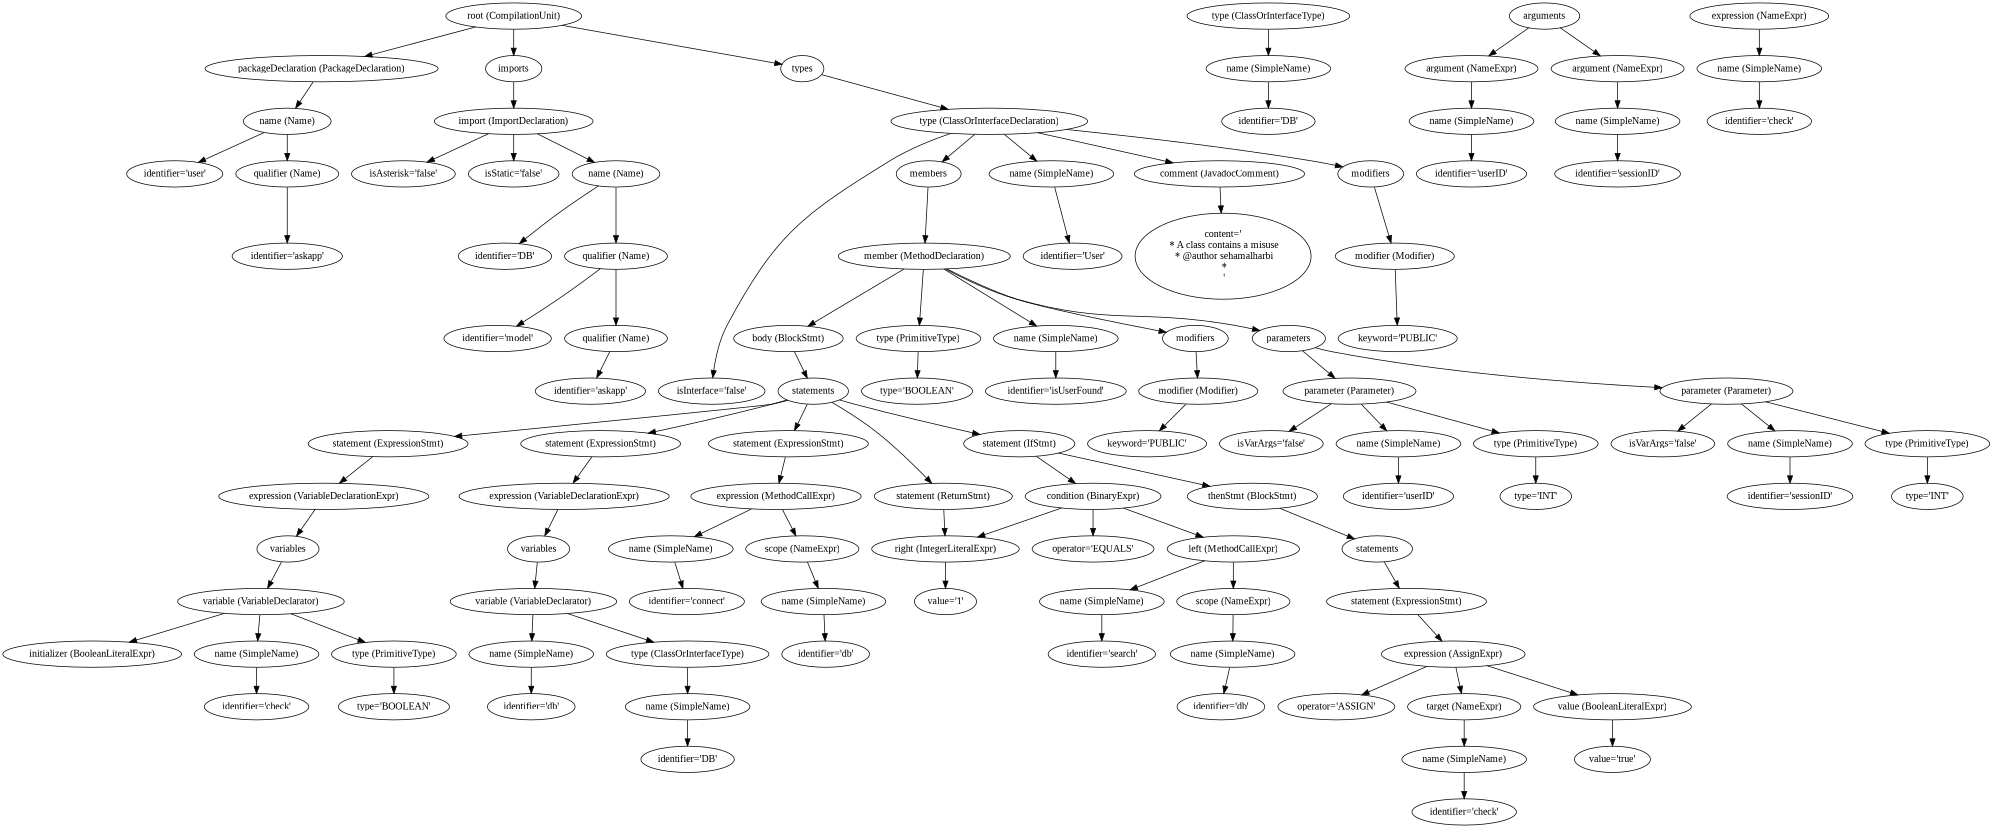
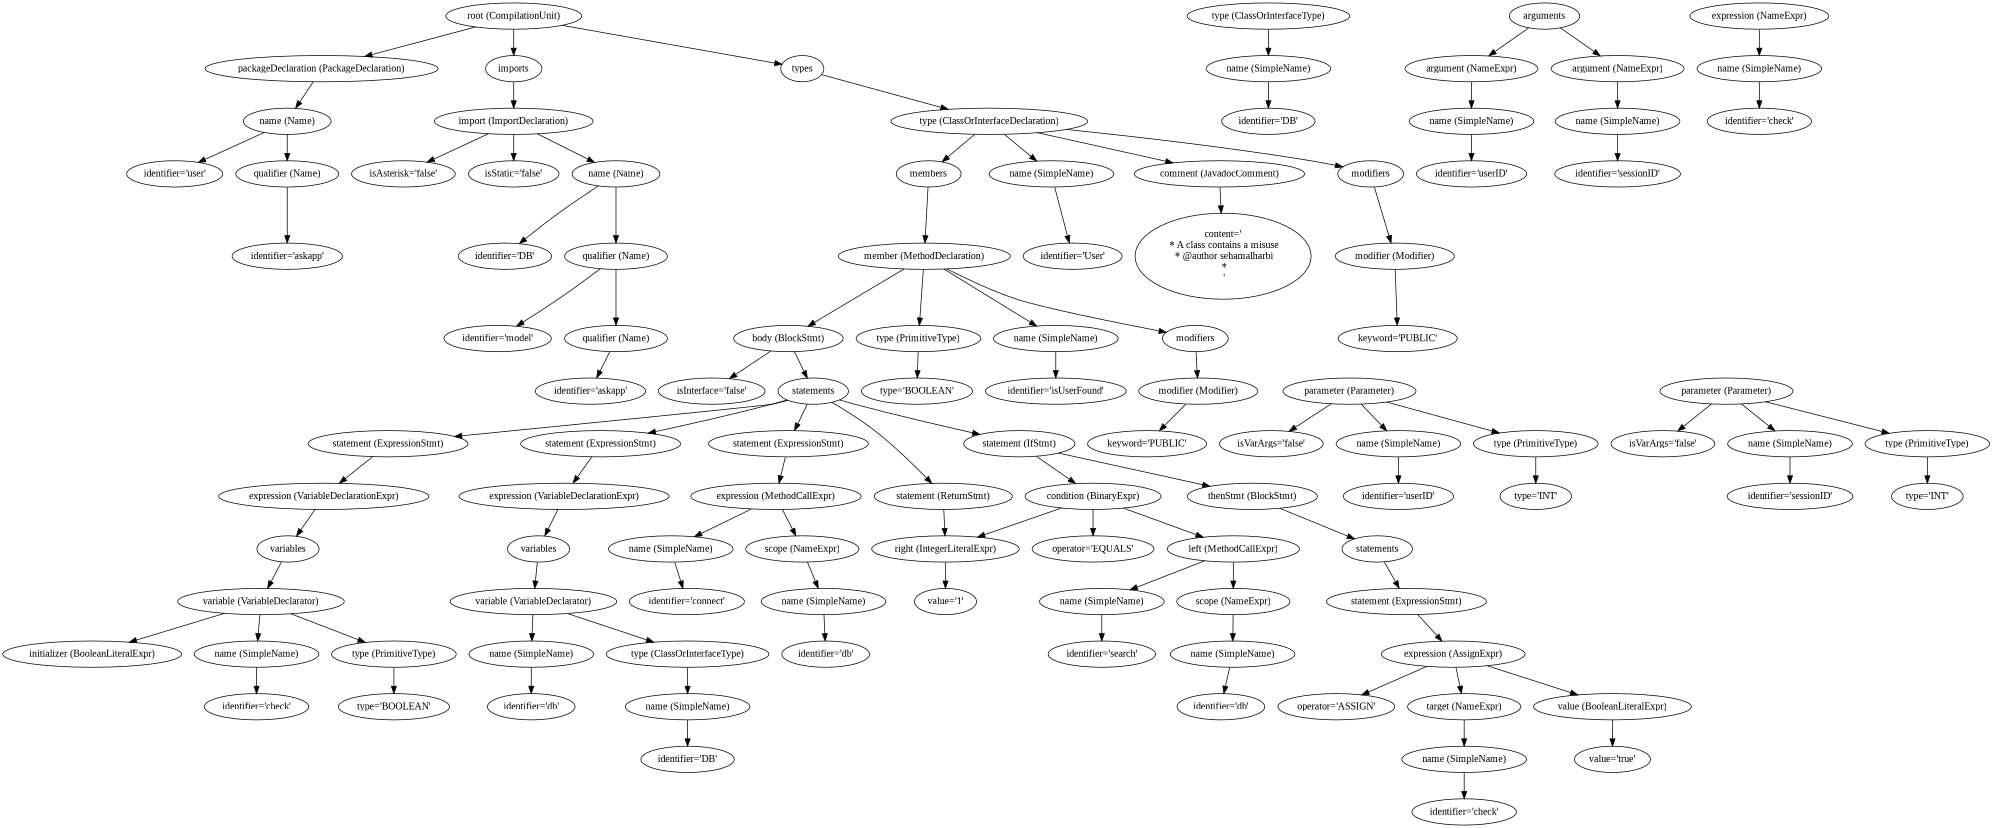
edge "type (ClassOrInterfaceDeclaration)" -> "isInterface='false'": now "body (BlockStmt)" -> "isInterface='false'"
node "parameters": removed
